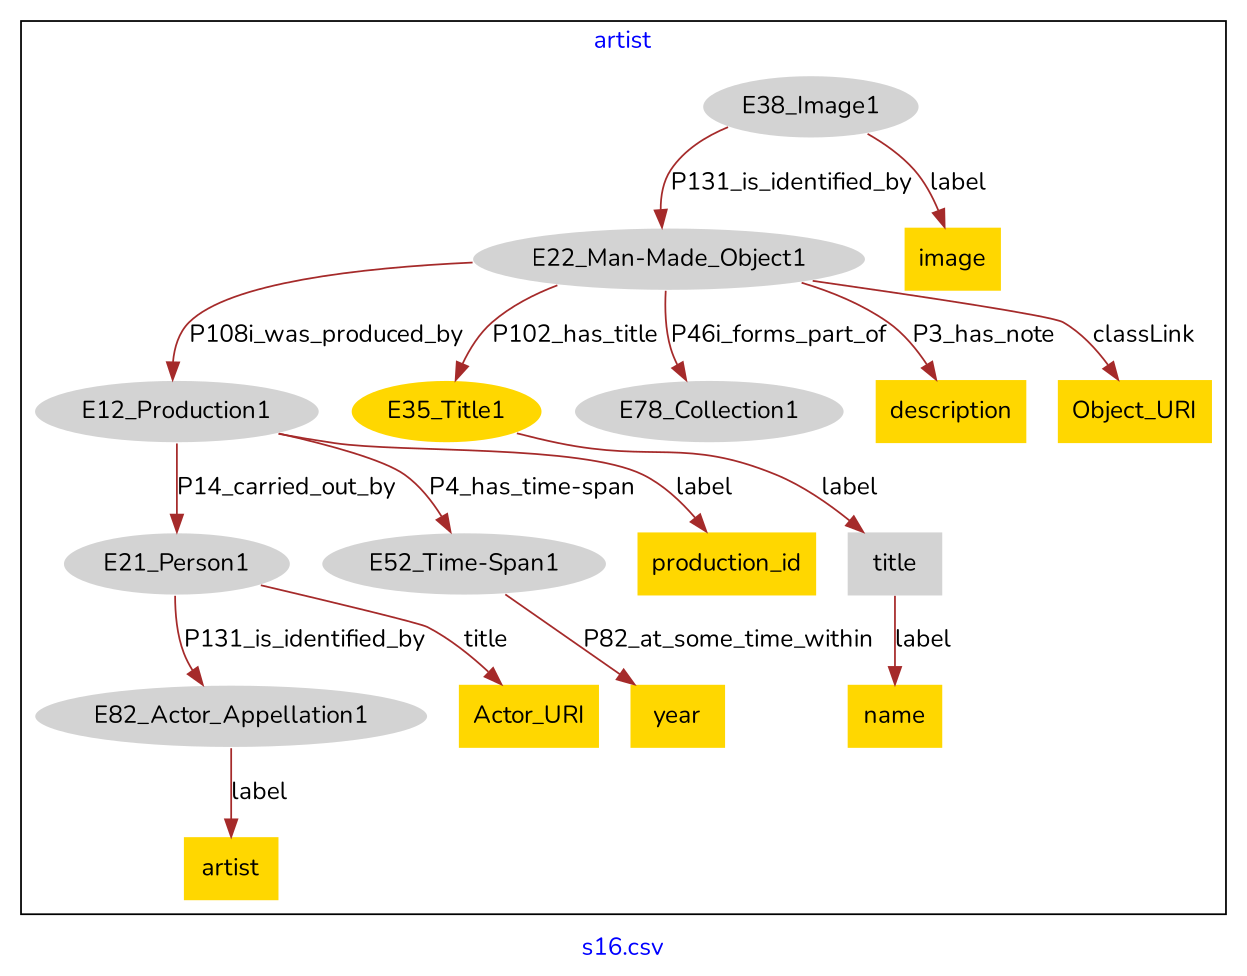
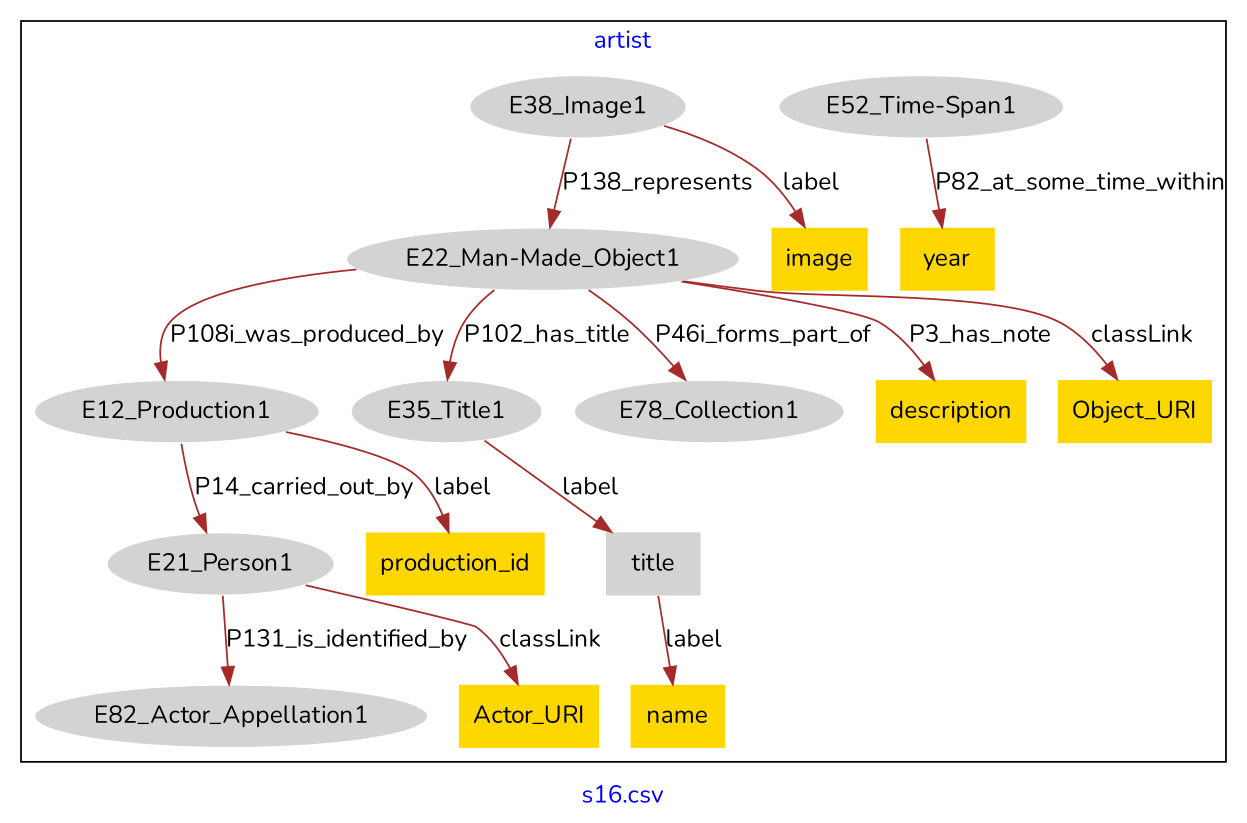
edge "E38_Image1" -> "E22_Man-Made_Object1": label "P131_is_identified_by" -> "P138_represents"
node "E35_Title1": fillcolor gold -> lightgray
edge "E12_Production1" -> "E52_Time-Span1": removed, label "P4_has_time-span"
edge "E21_Person1" -> "Actor_URI": label "title" -> "classLink"
node "artist": removed
